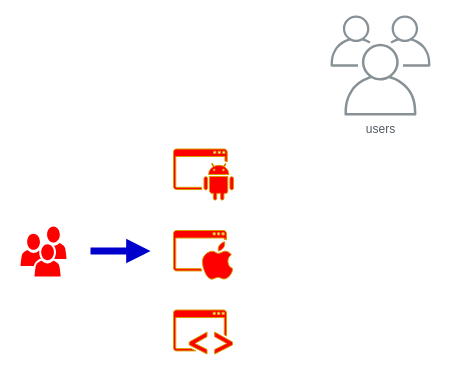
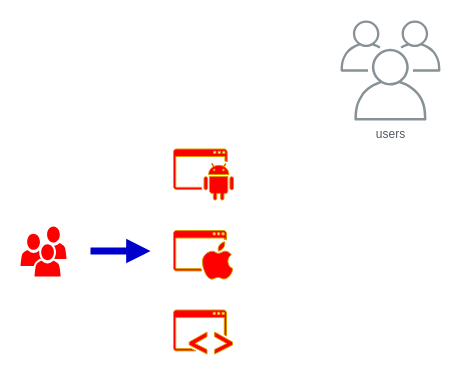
node "users": moved (381, 66) -> (391, 71)
